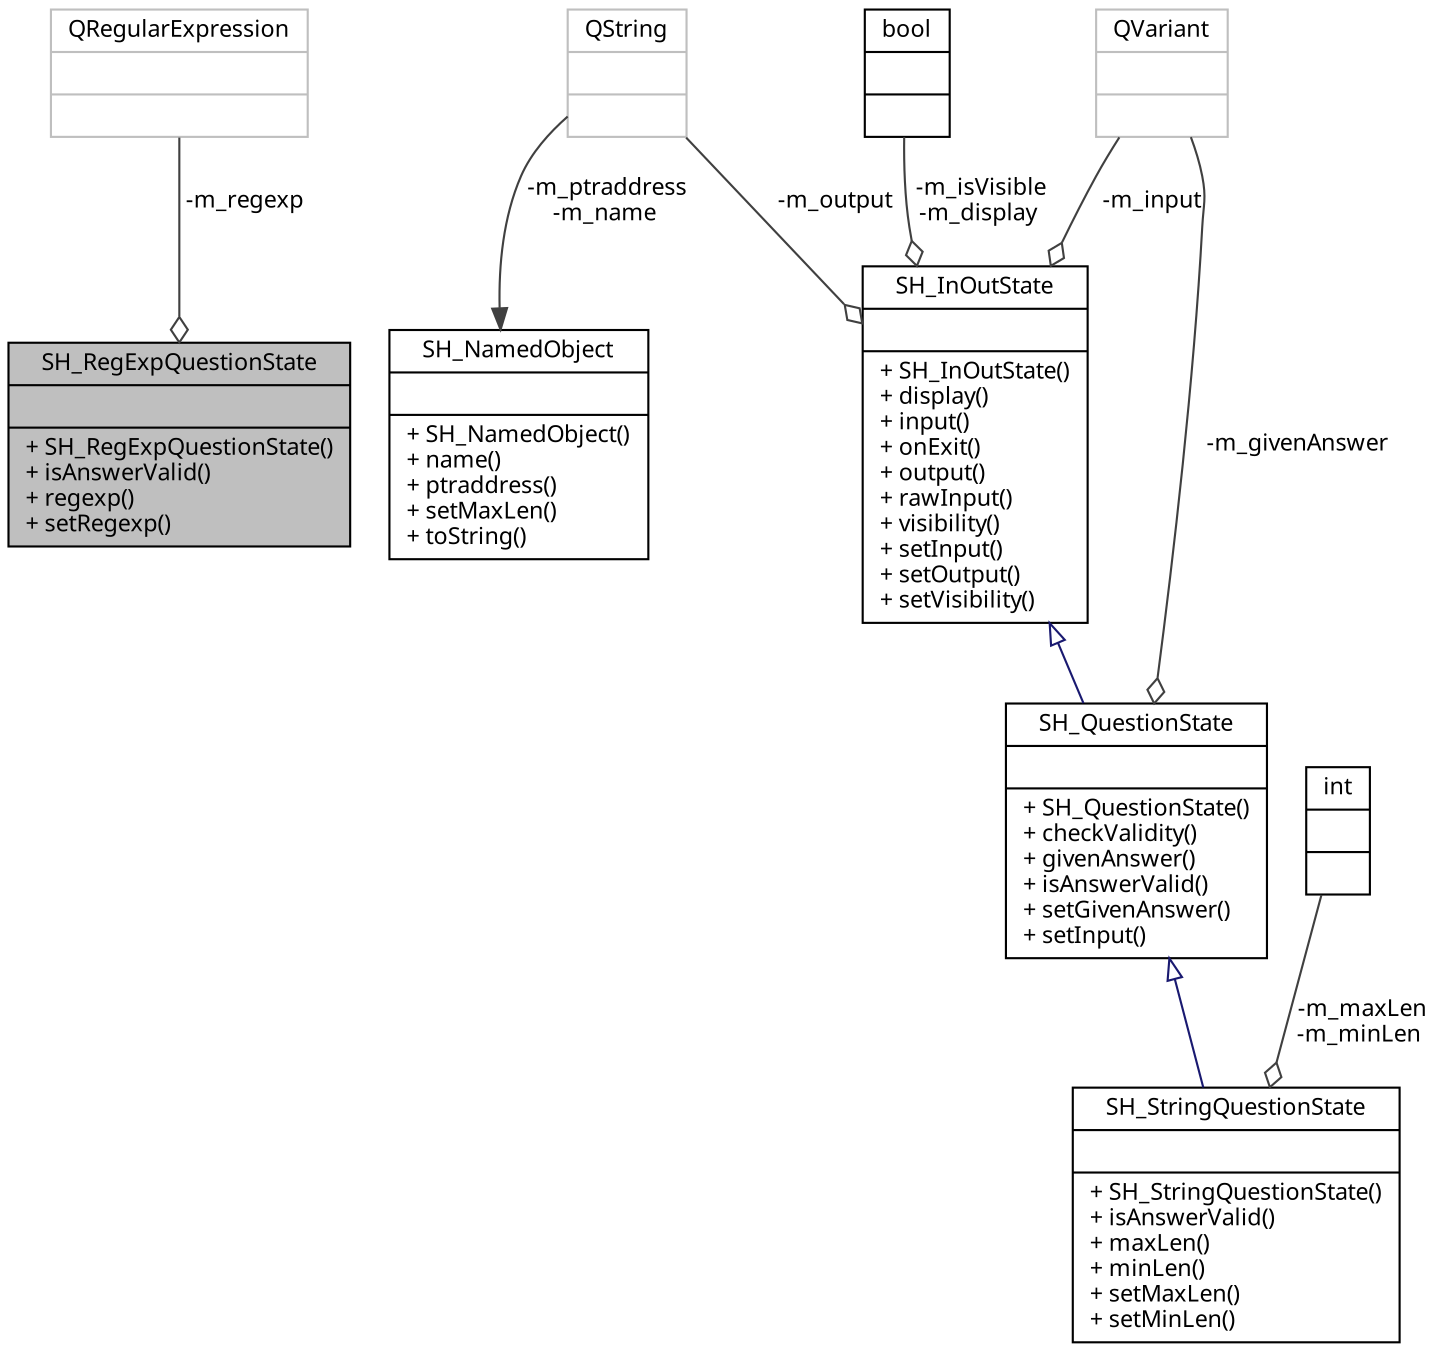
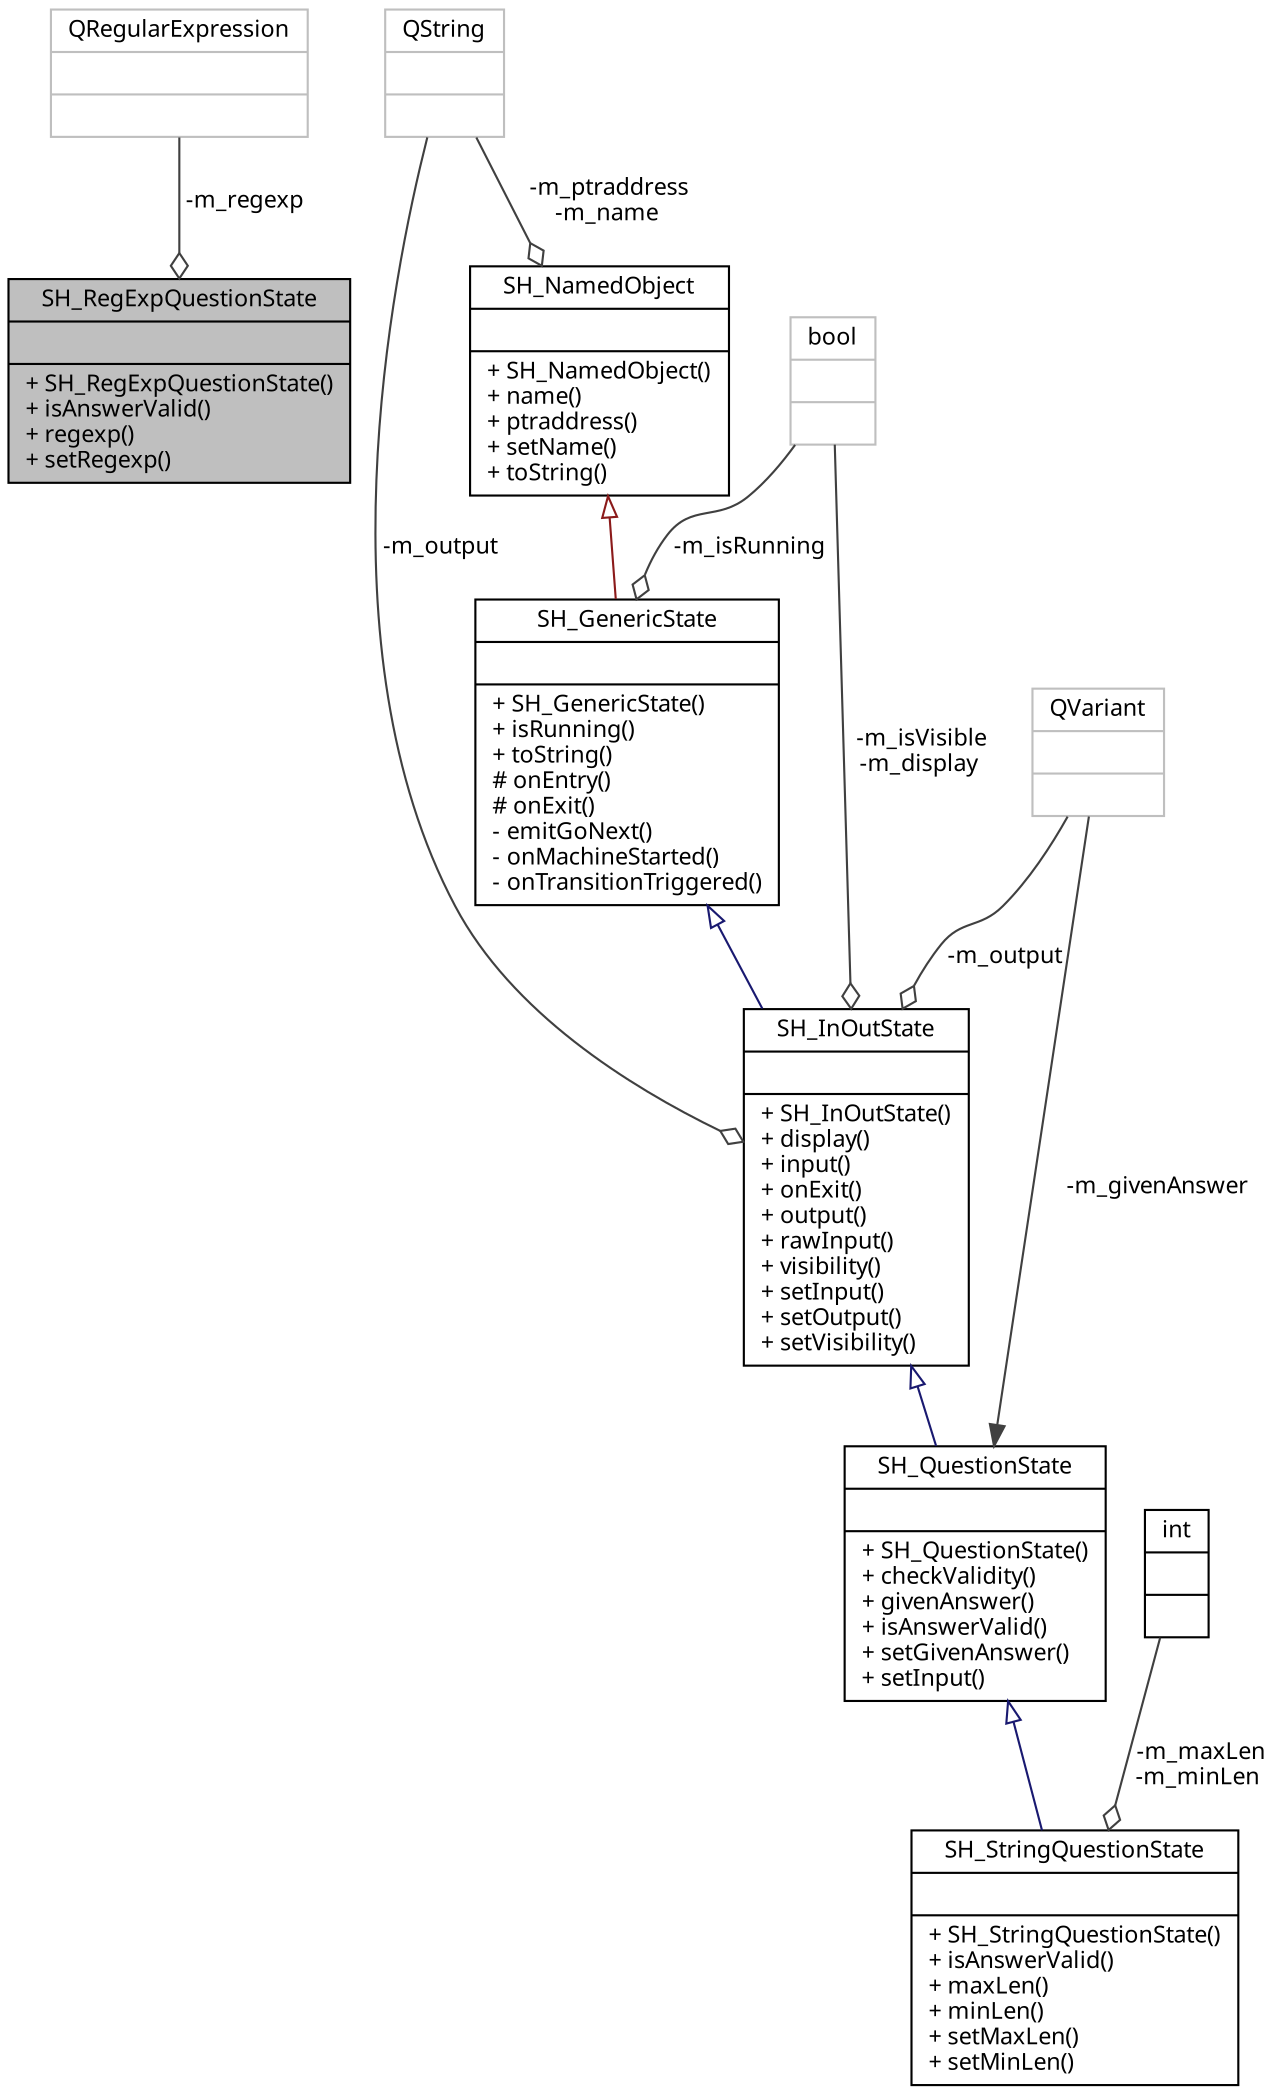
node "bool": color black -> grey75
edge "QVariant" -> "SH_InOutState": label " -m_input" -> " -m_output"
edge "QString" -> "SH_NamedObject": arrowhead normal -> odiamond
edge "QVariant" -> "SH_QuestionState": arrowhead odiamond -> normal
node "SH_NamedObject": text "+ setMaxLen()" -> "+ setName()"
node "SH_GenericState": added
